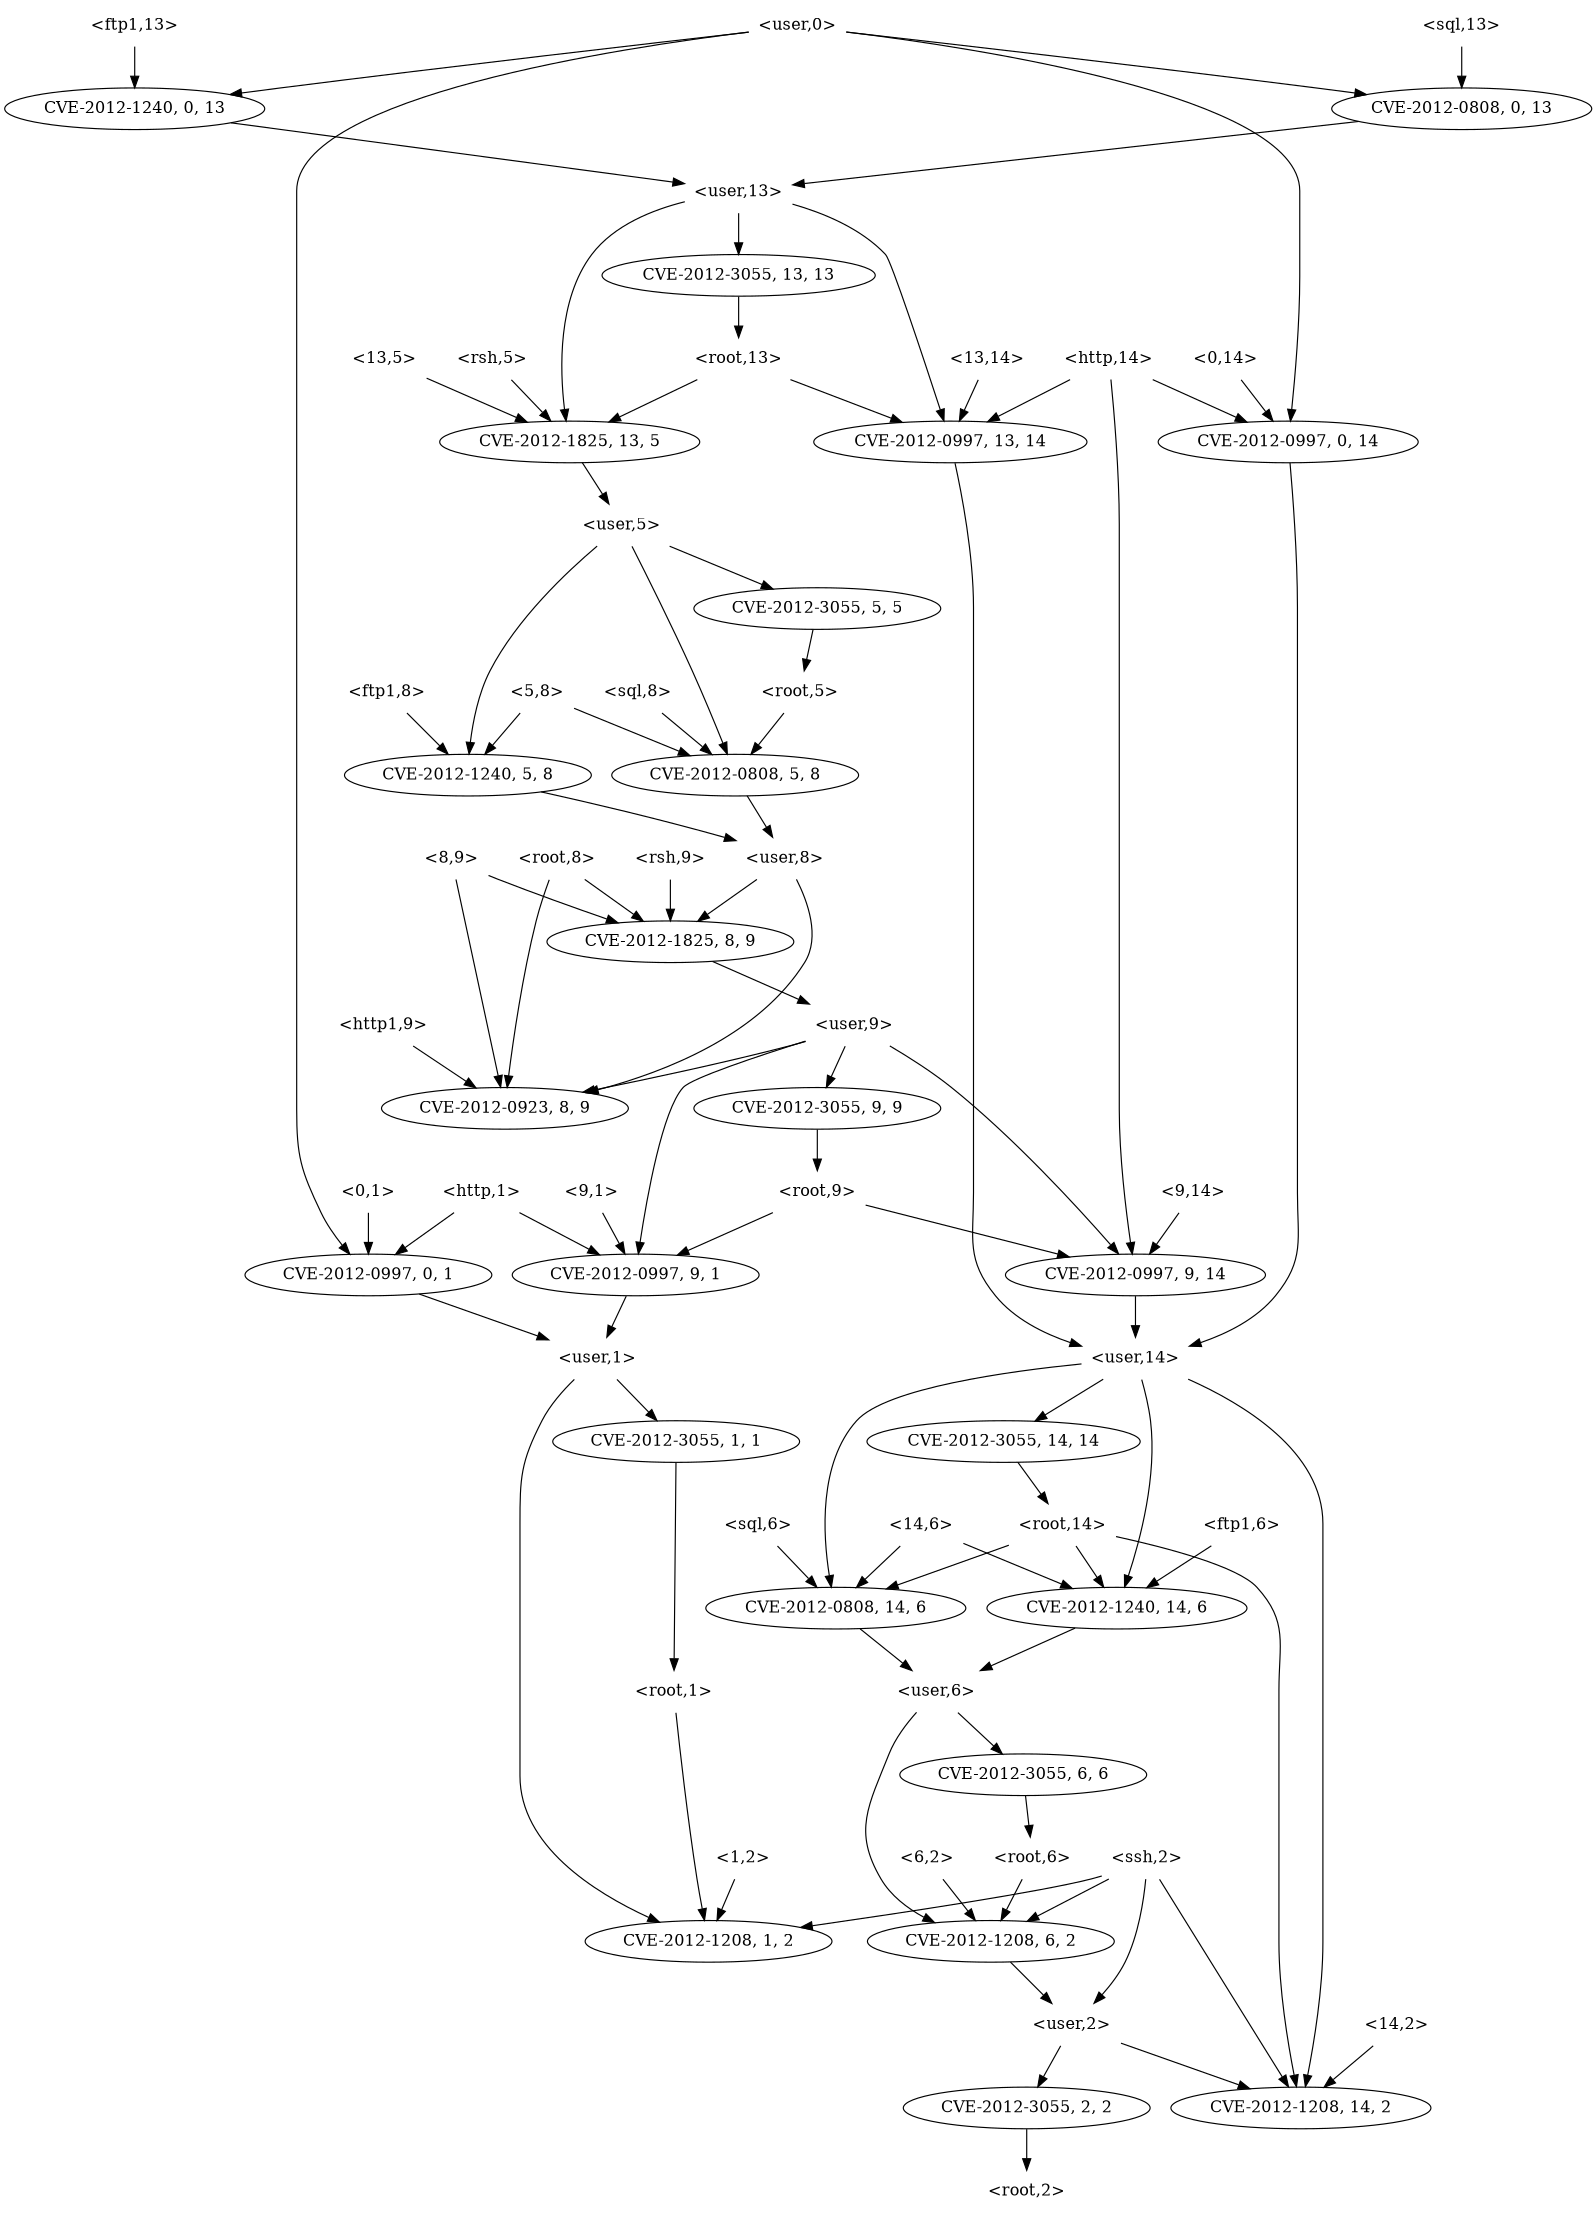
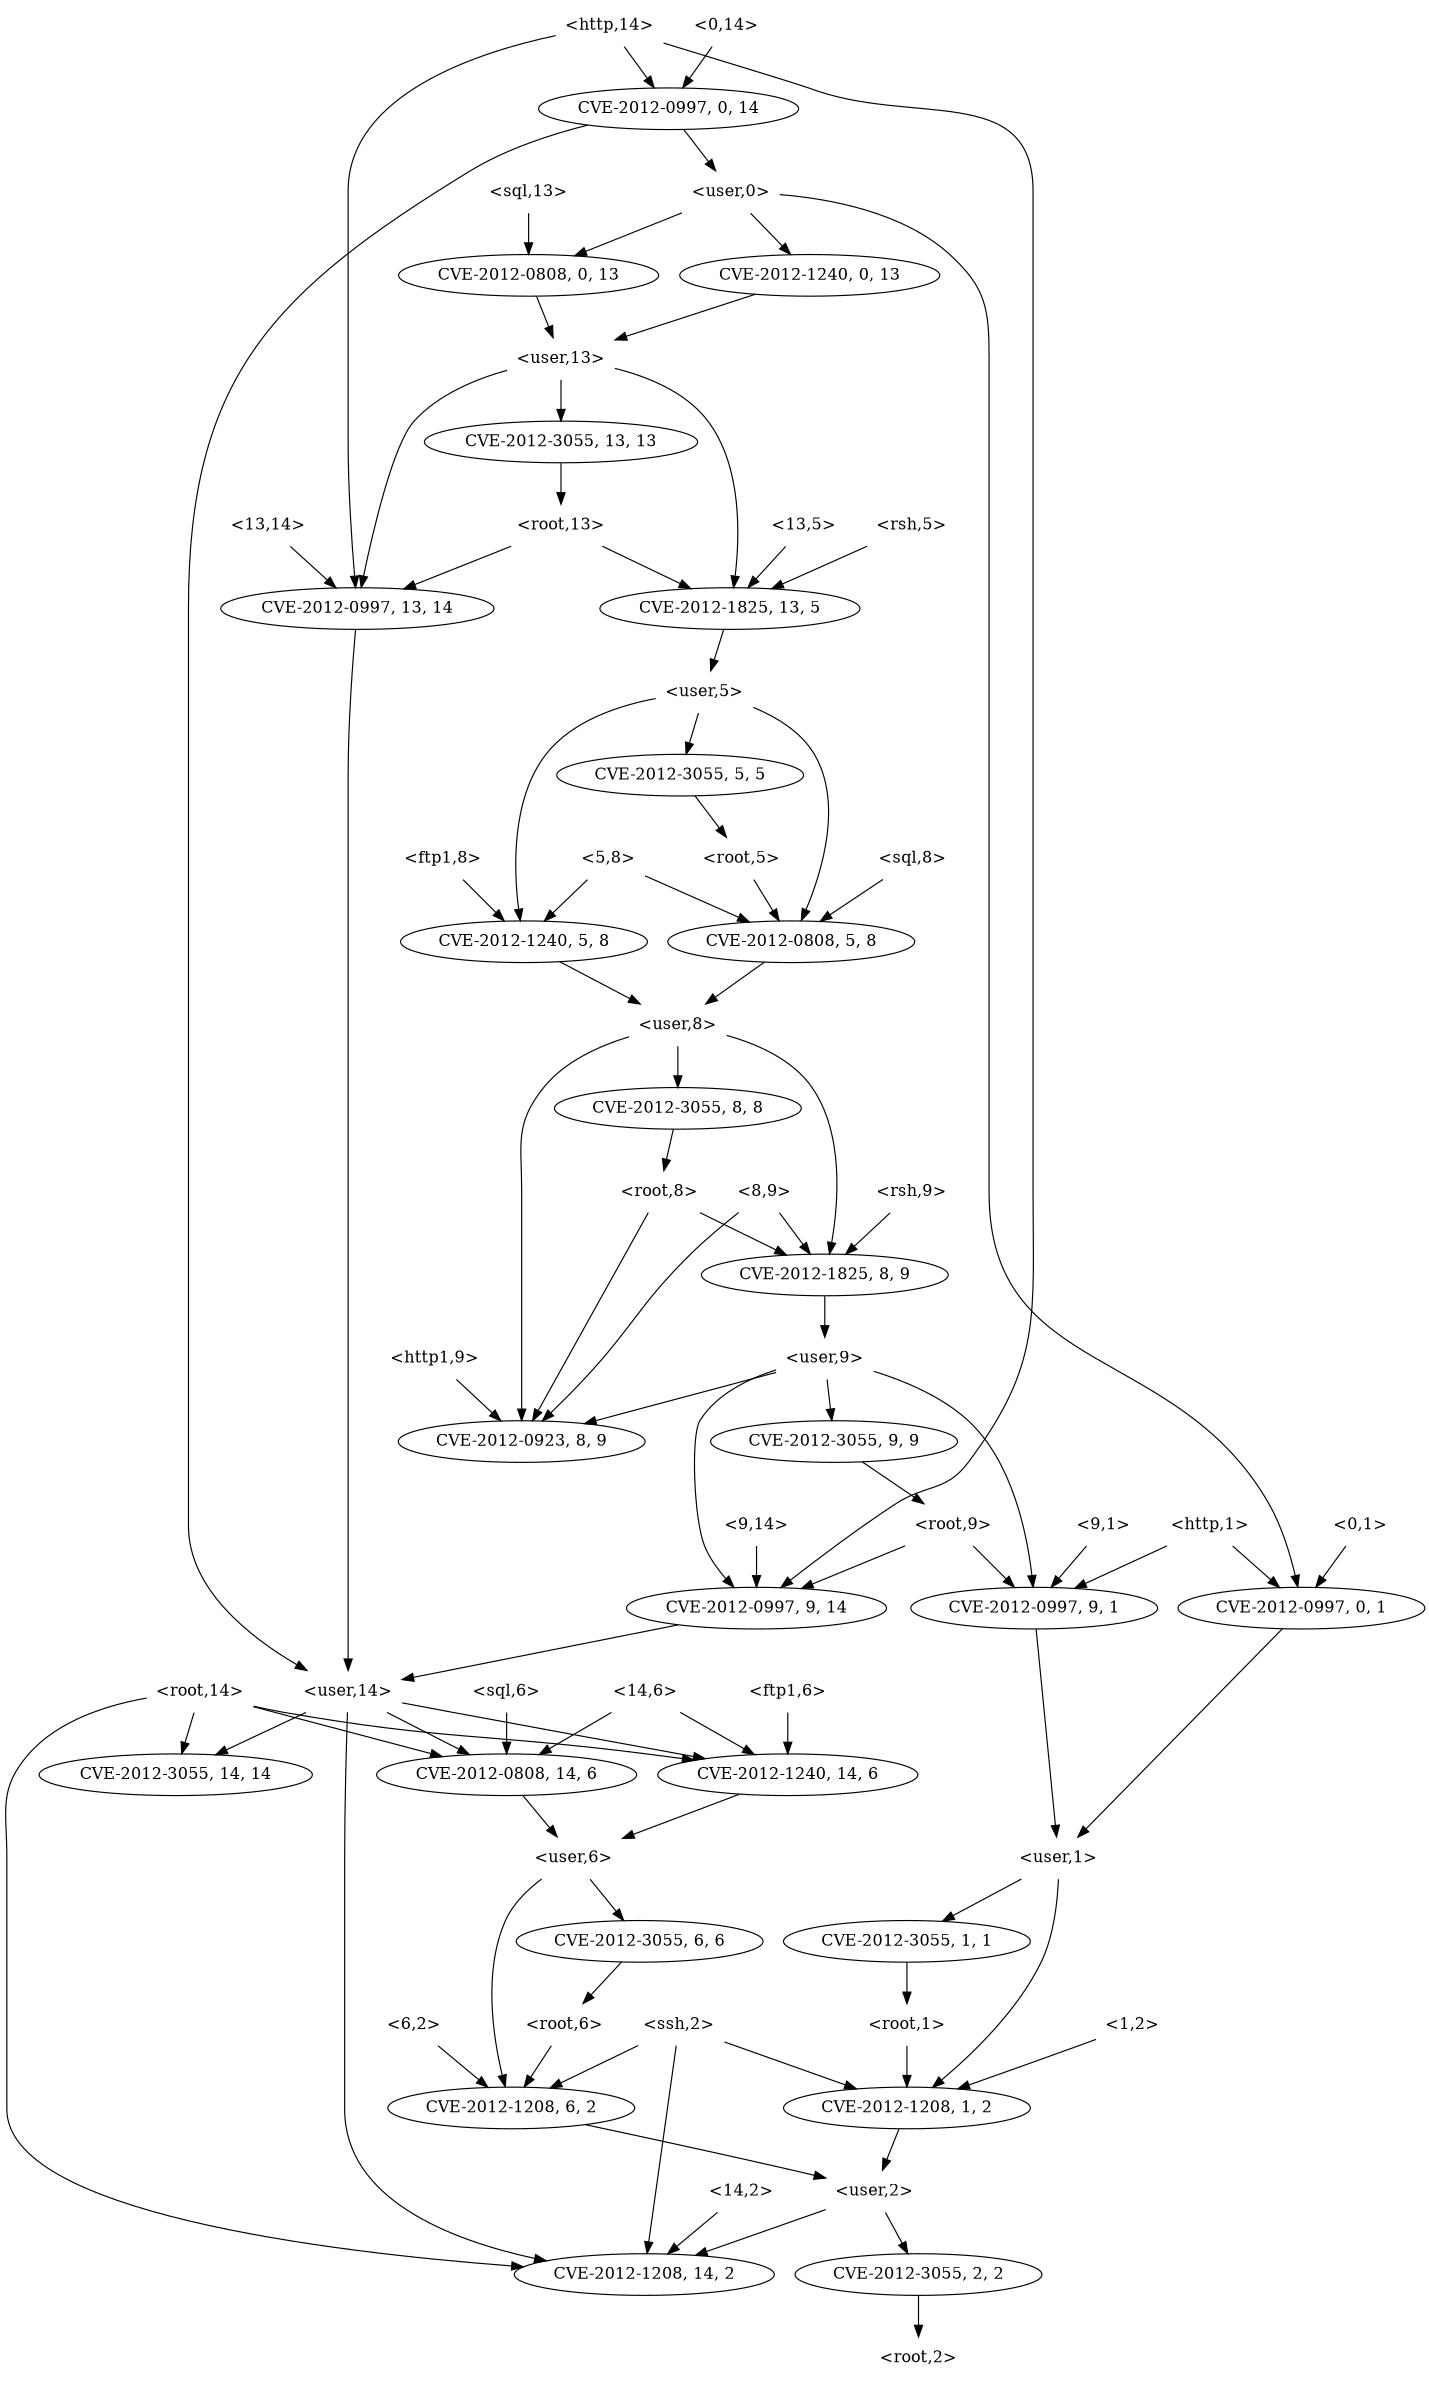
node "<ftp1,13>": removed
edge "<user,0>" -> "CVE-2012-0997, 0, 14": reversed
node "CVE-2012-3055, 8, 8": added
edge "CVE-2012-3055, 14, 14" -> "<root,14>": reversed
edge "<ssh,2>" -> "<user,2>": now "CVE-2012-1208, 1, 2" -> "<user,2>"
